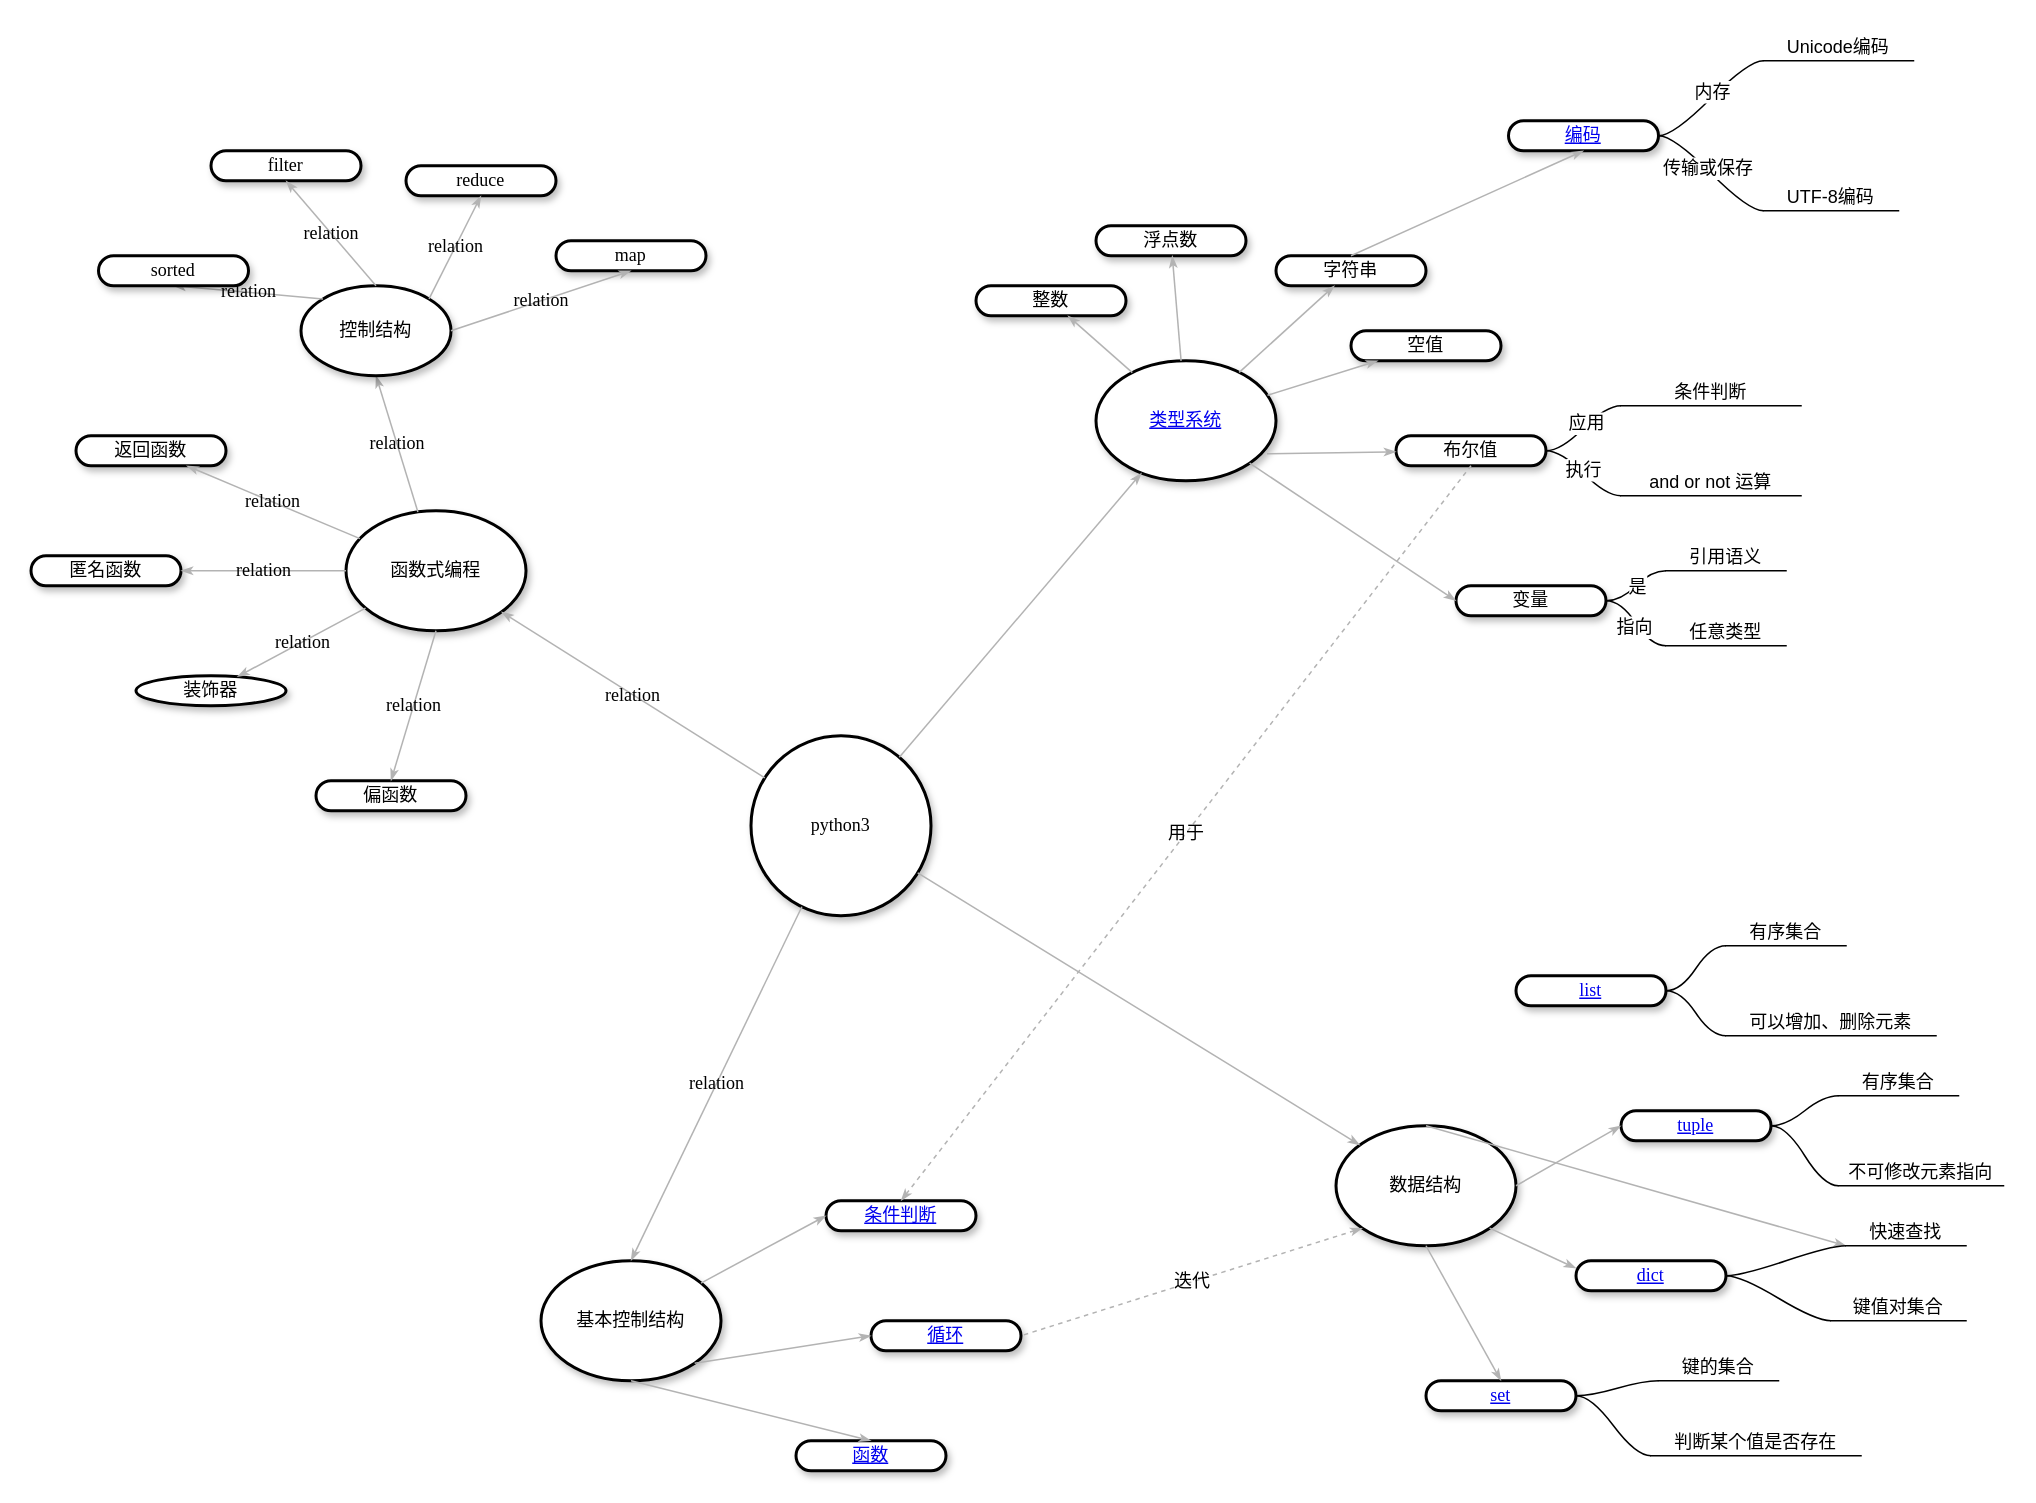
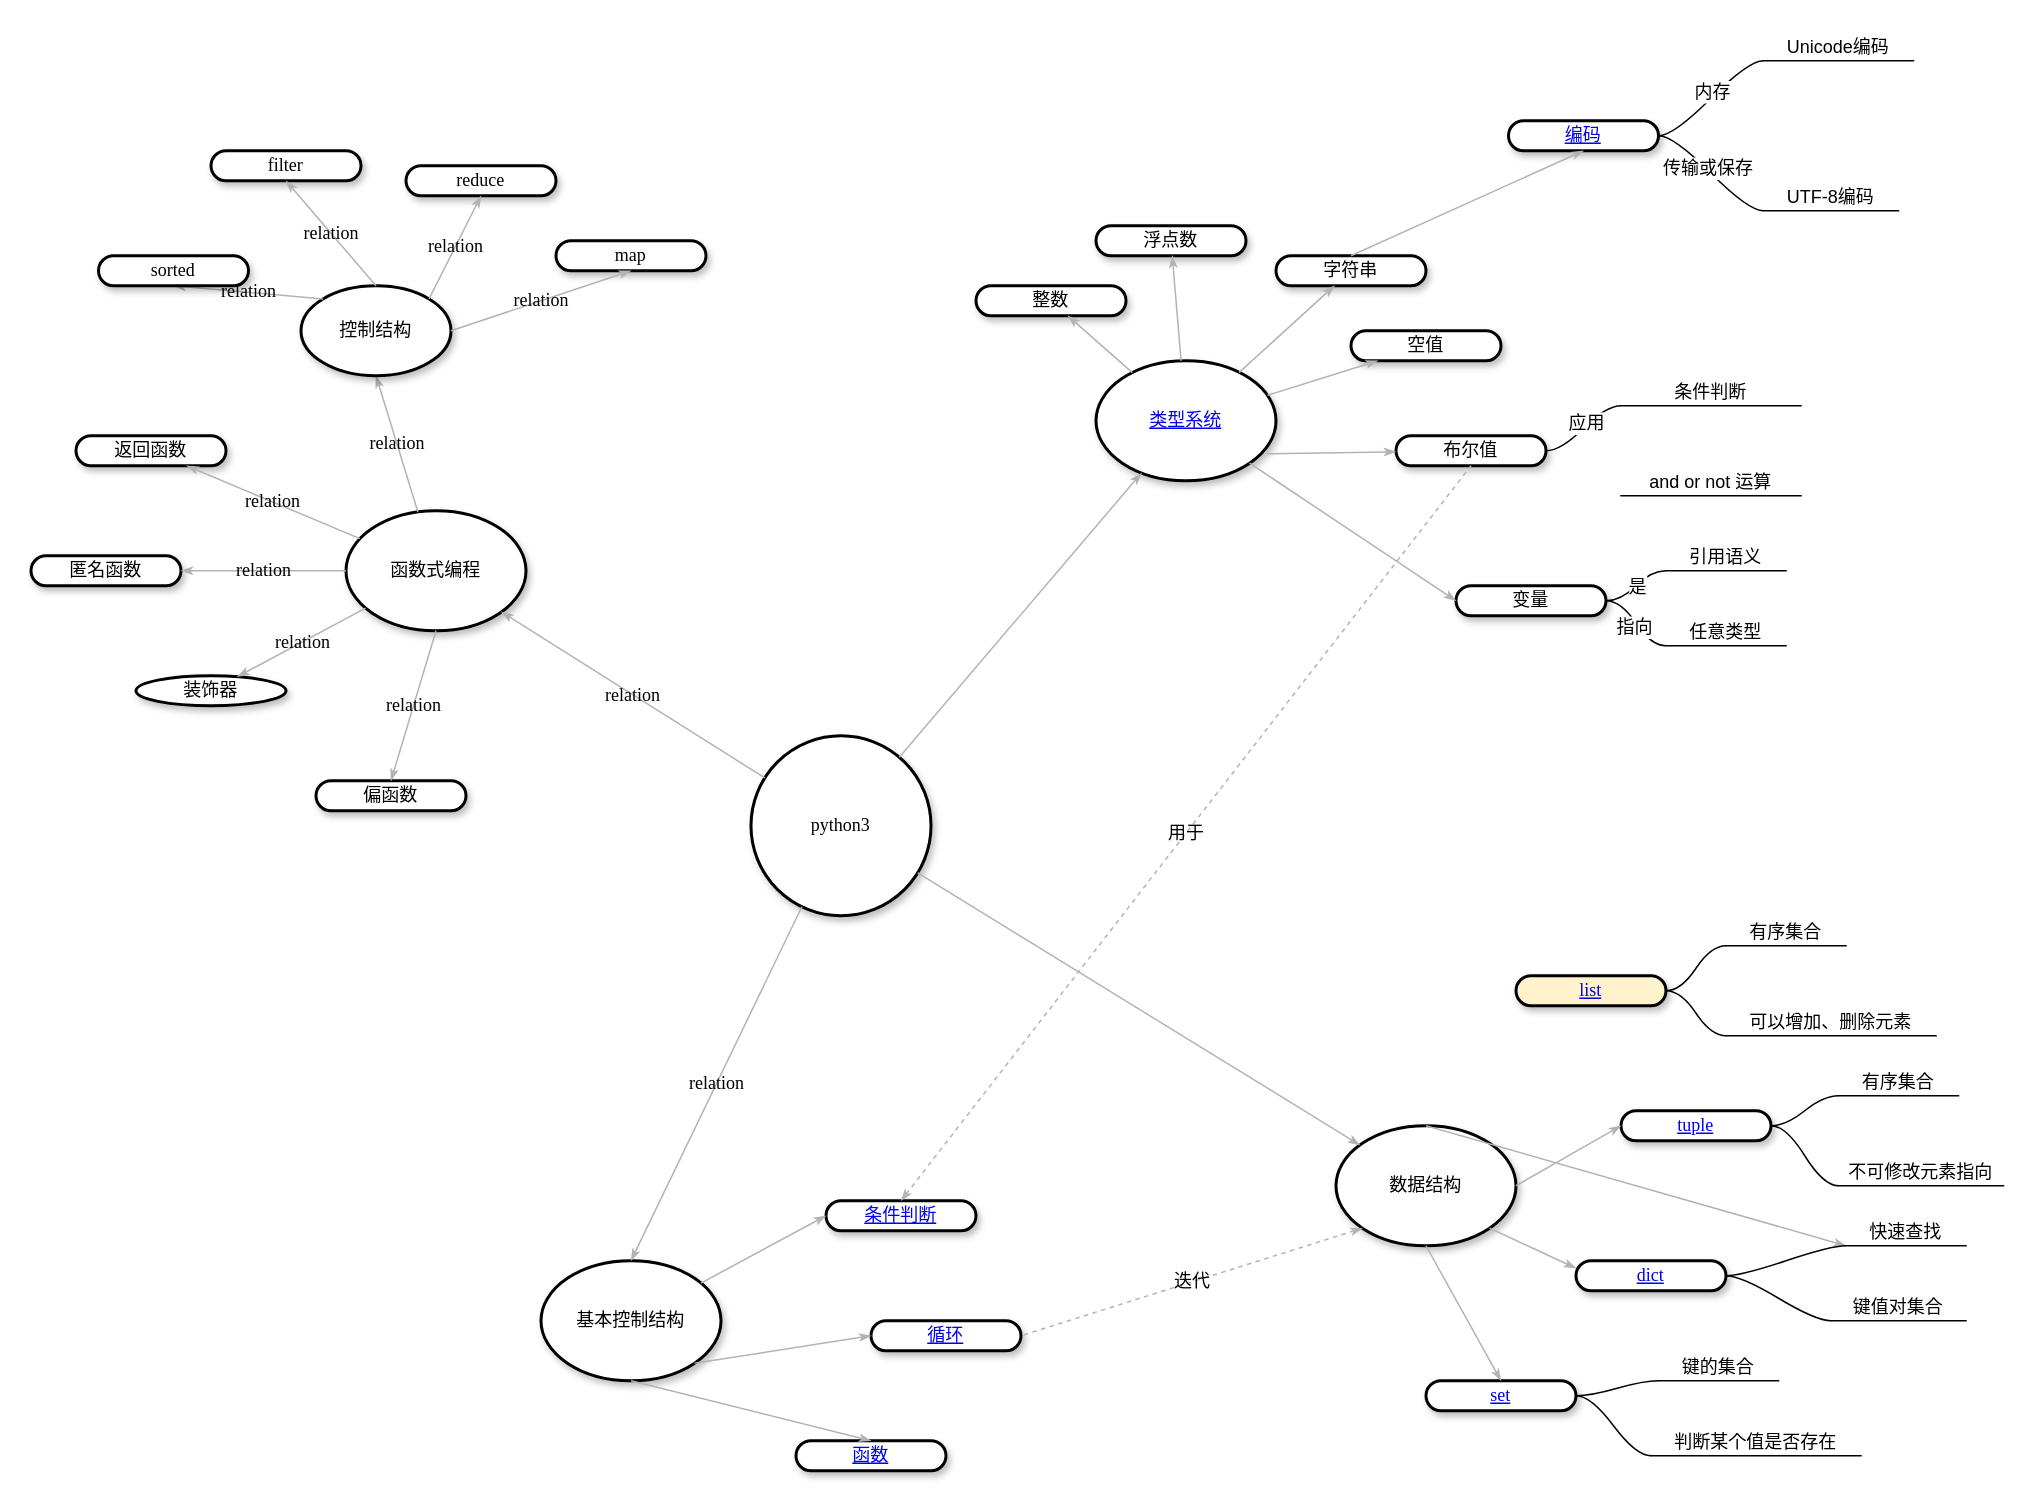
edge "布尔值" -- "and or not 运算": removed, label "执行"
node "list": fillcolor #ffffff -> #fff2cc
